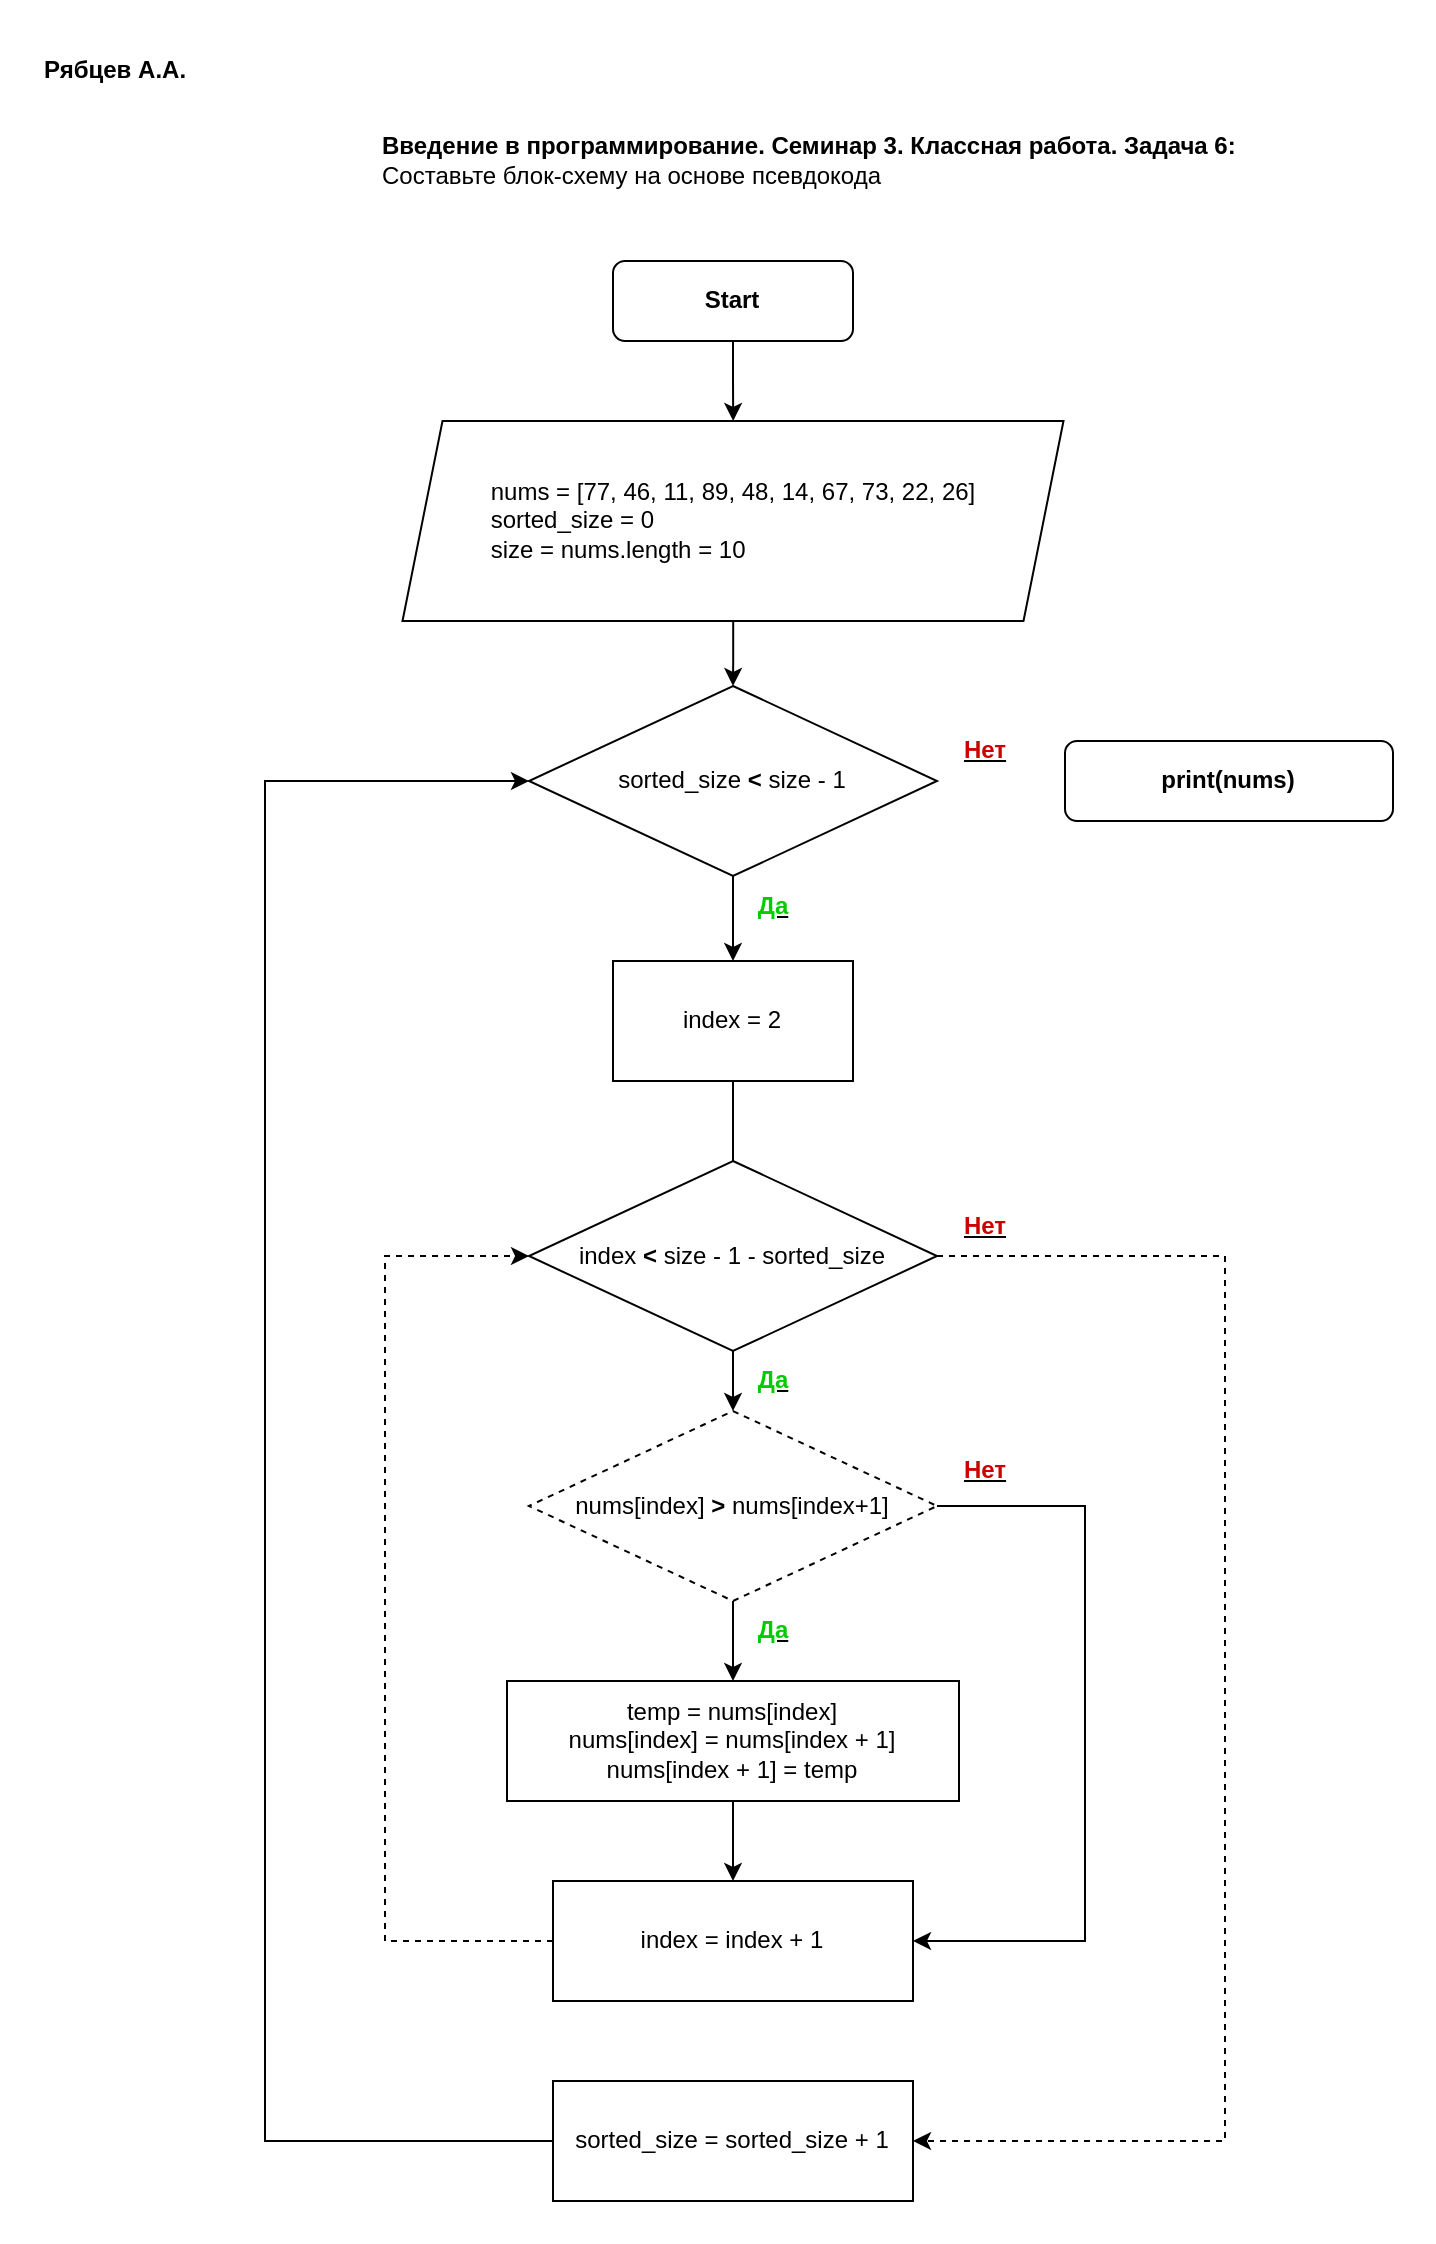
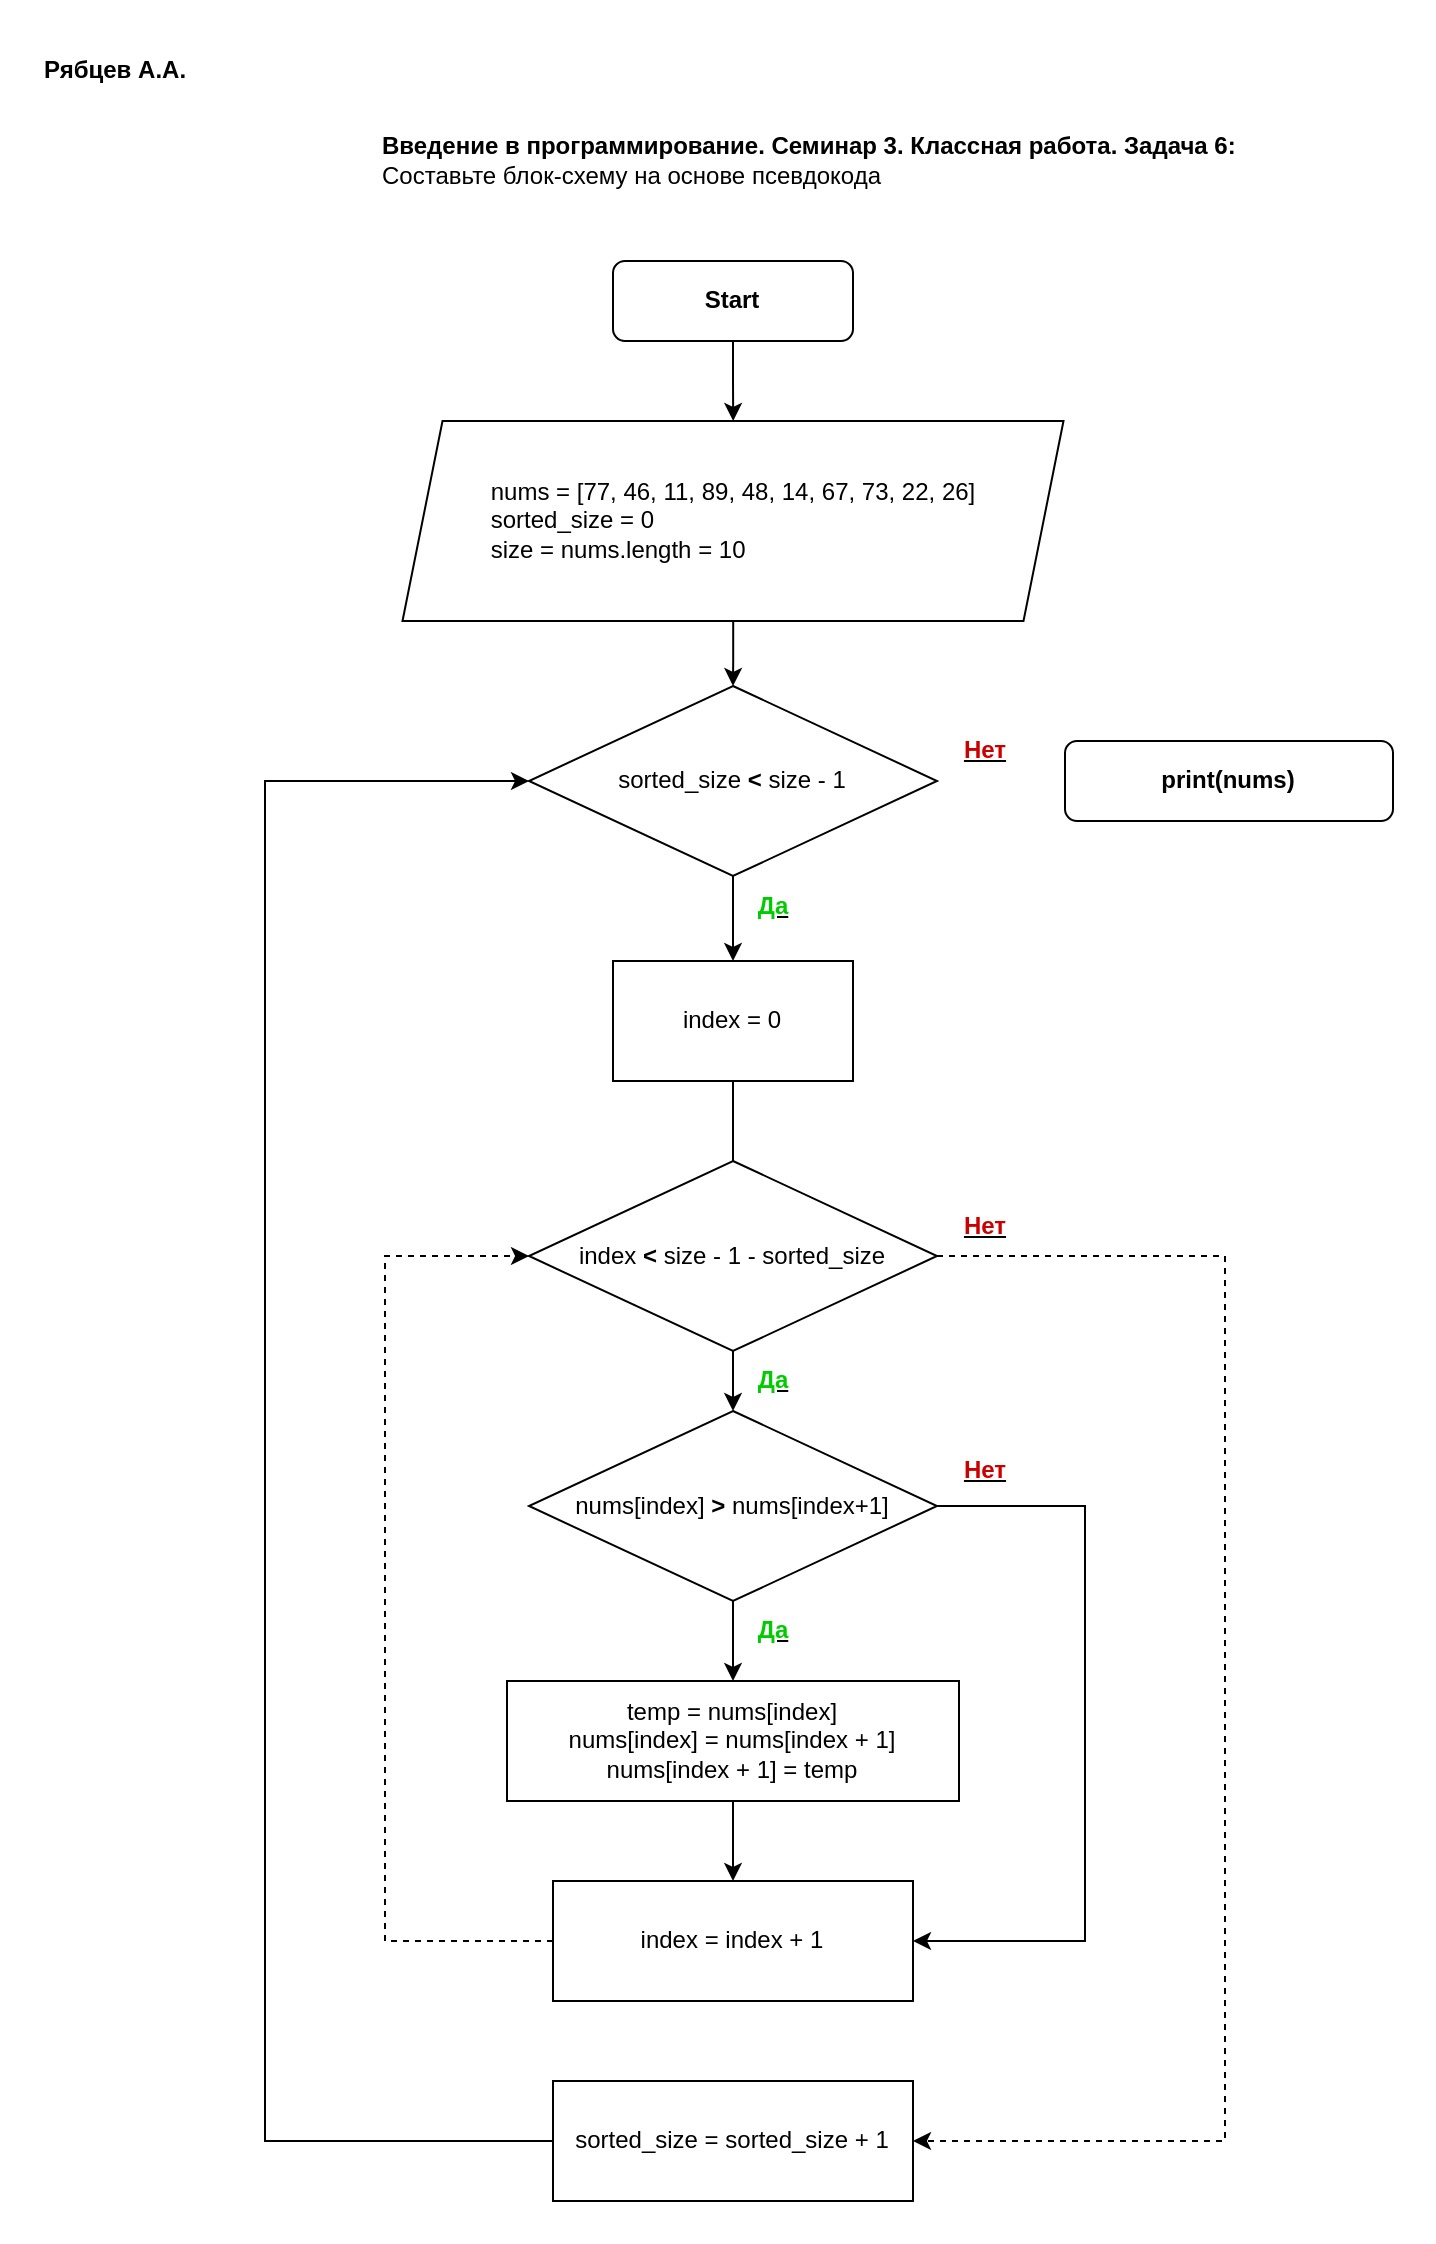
node "index = 2": label "index = 2" -> "index = 0"
node "nums[index] > nums[index+1]": style dashed -> solid
